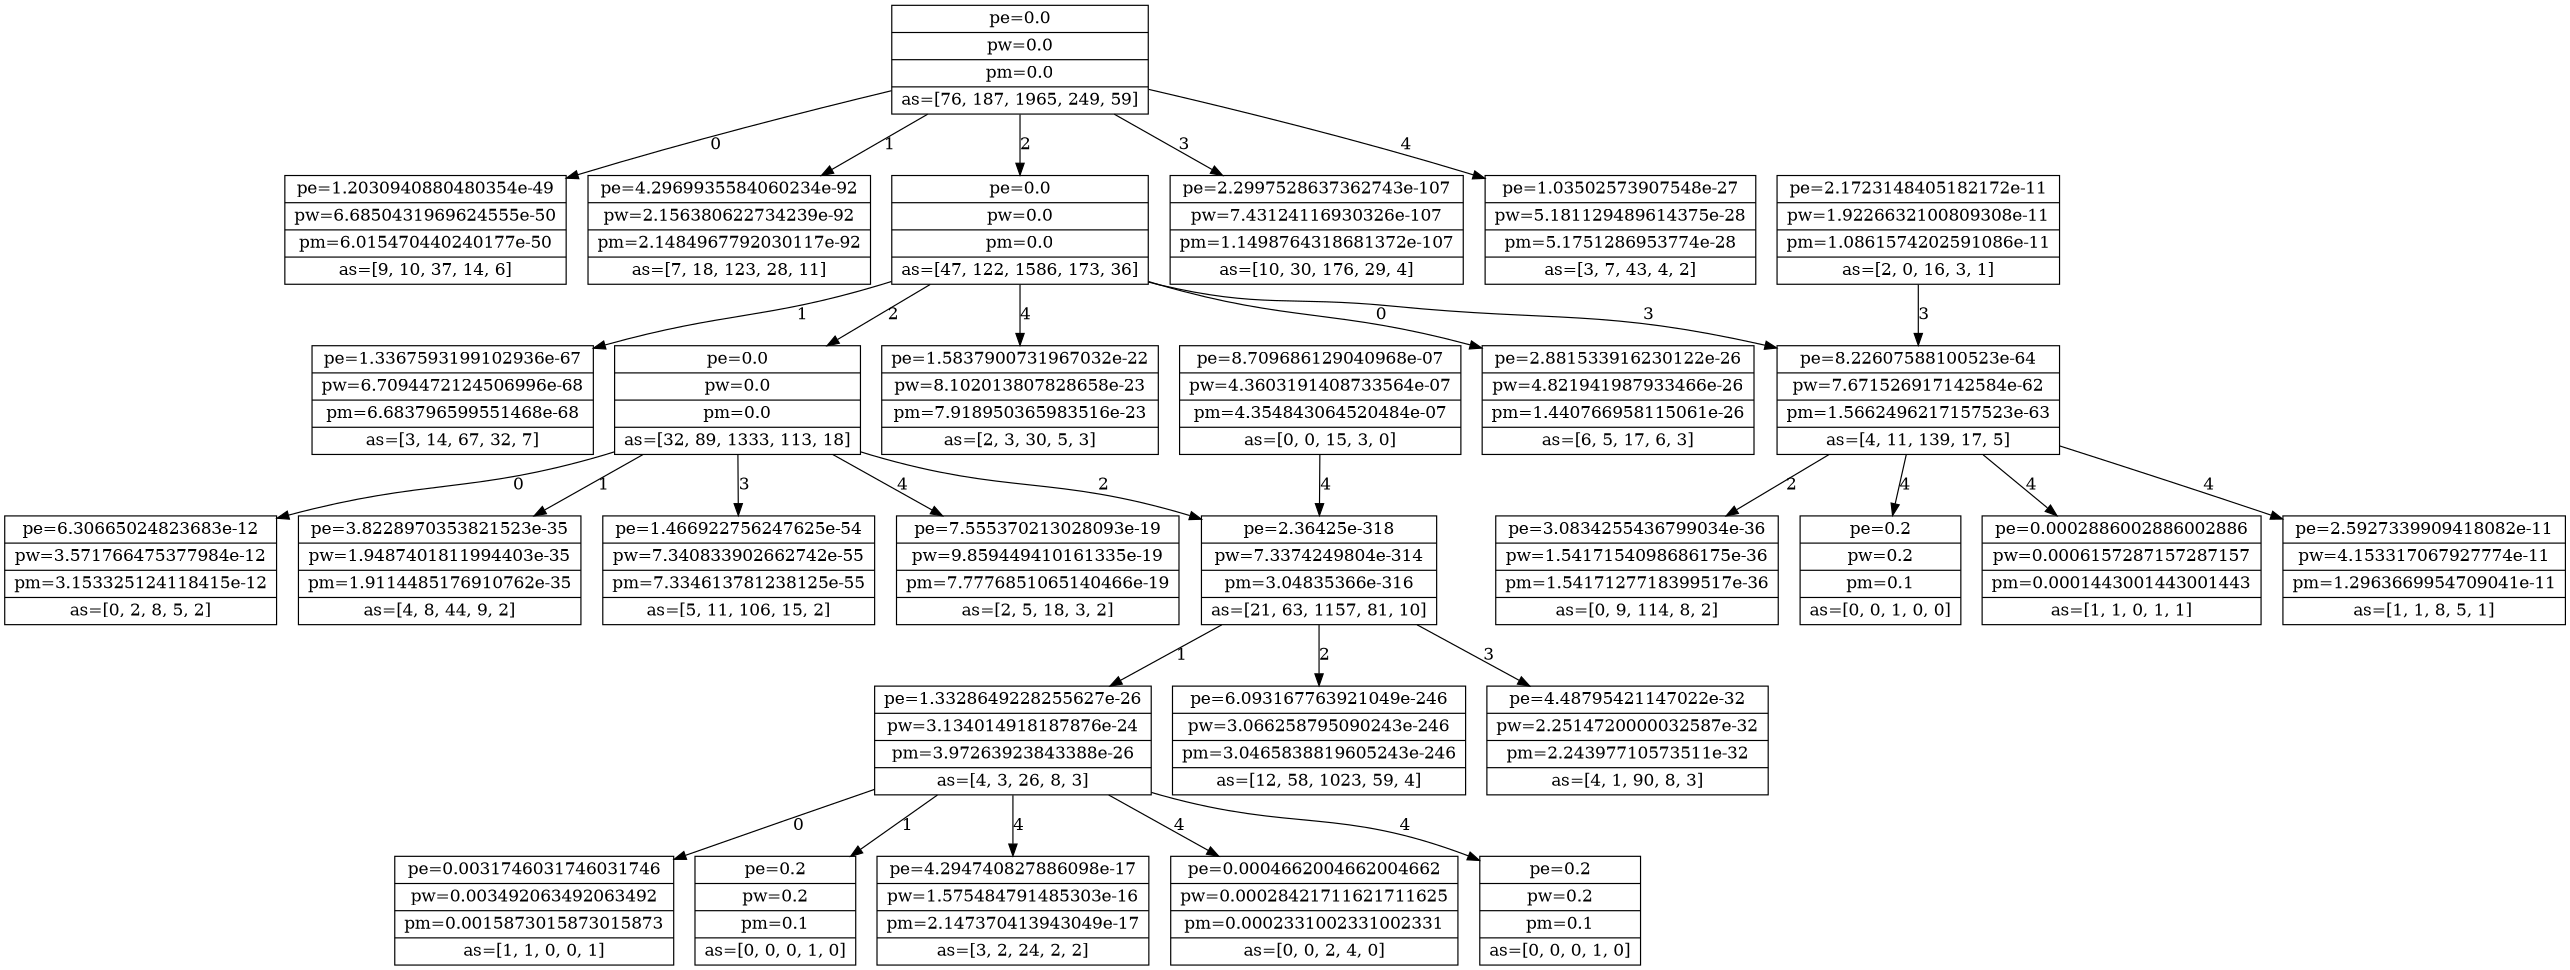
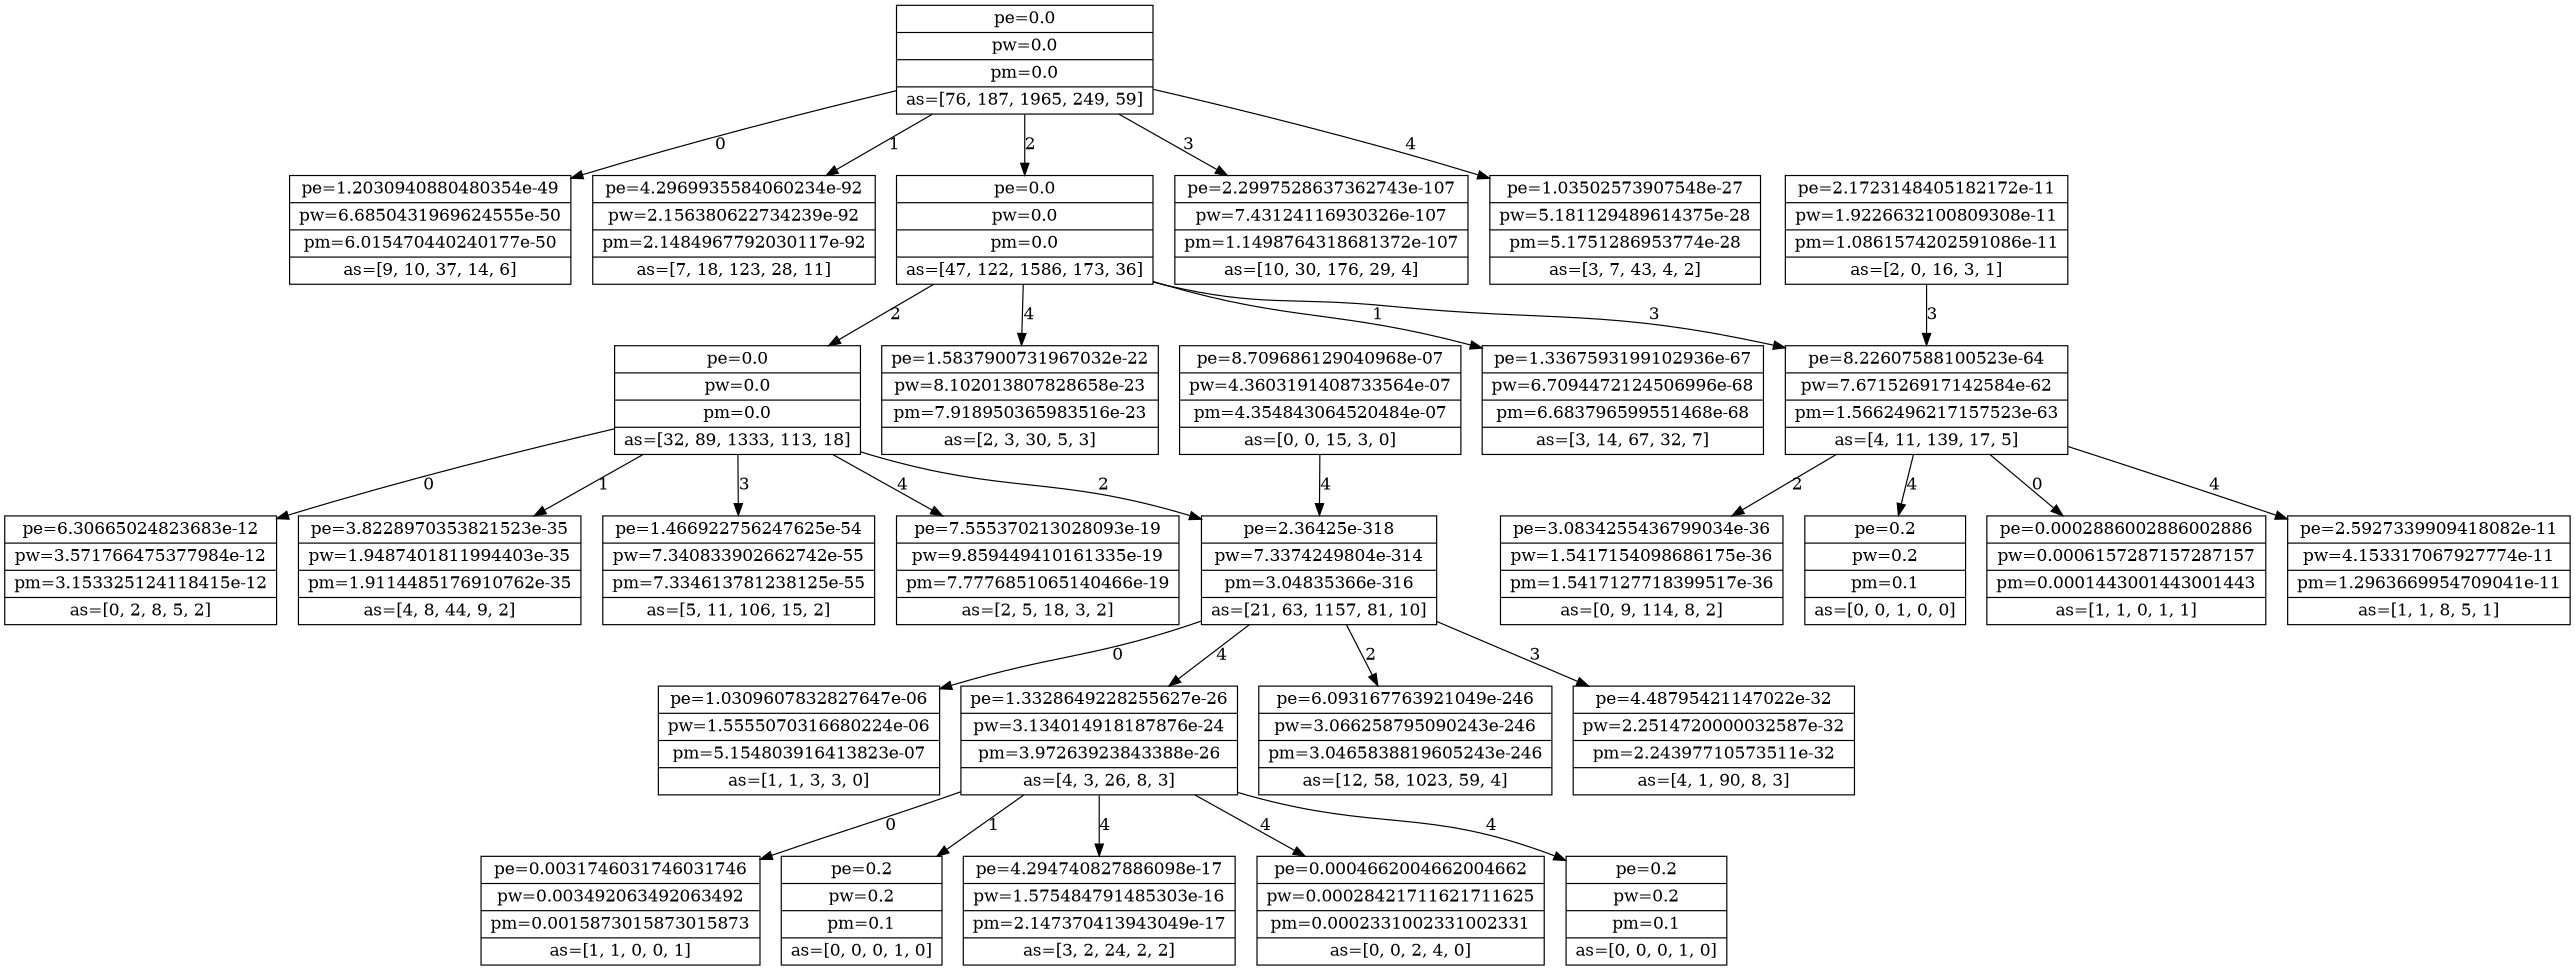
node "pe=2.881533916230122e-26": removed
edge "pe=8.22607588100523e-64" -> "pe=0.0002886002886002886": label "4" -> "0"
edge "pe=2.36425e-318" -> "pe=1.3328649228255627e-26": label "1" -> "4"
node "pe=1.0309607832827647e-06": added
